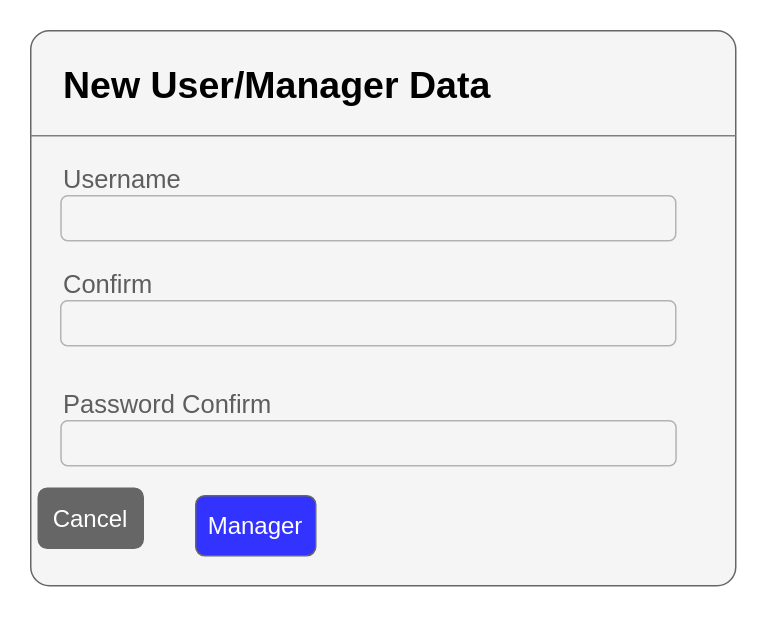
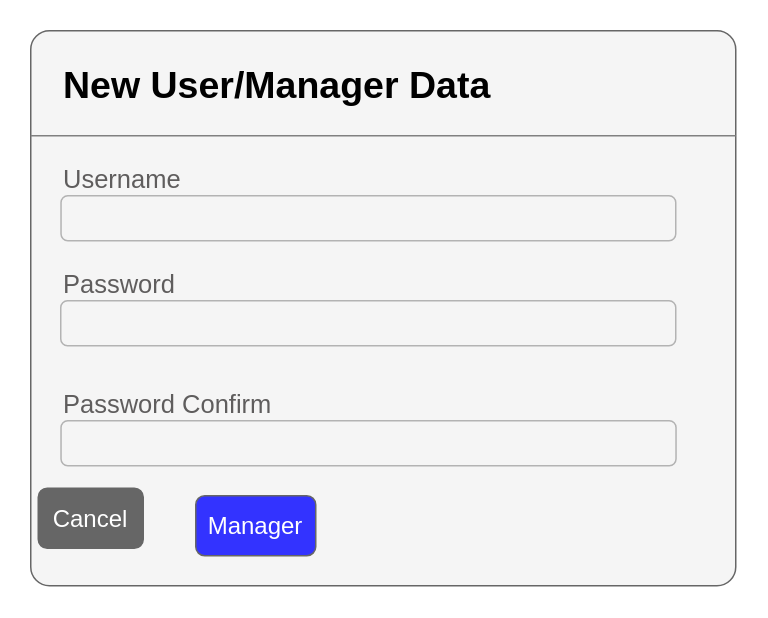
node "Confirm": label "Confirm" -> "Password"
